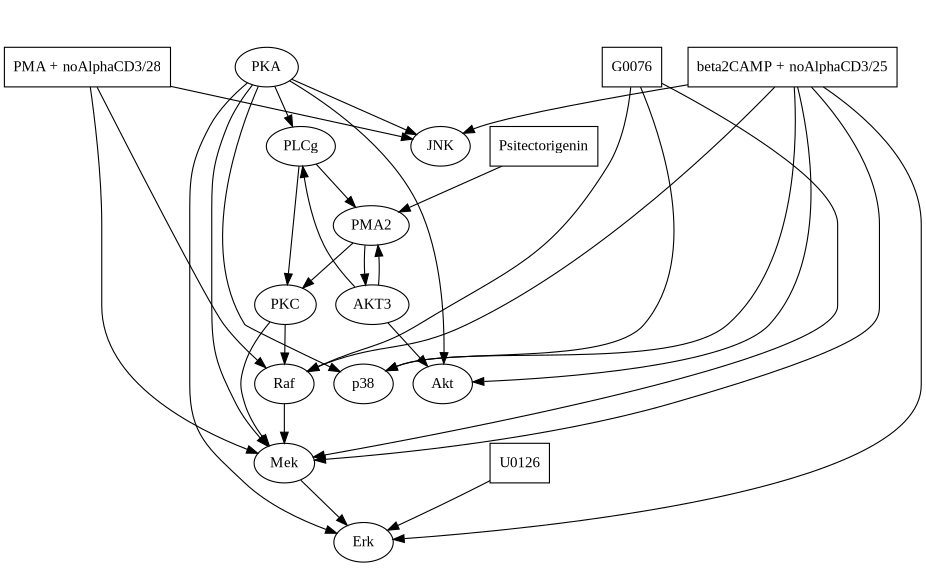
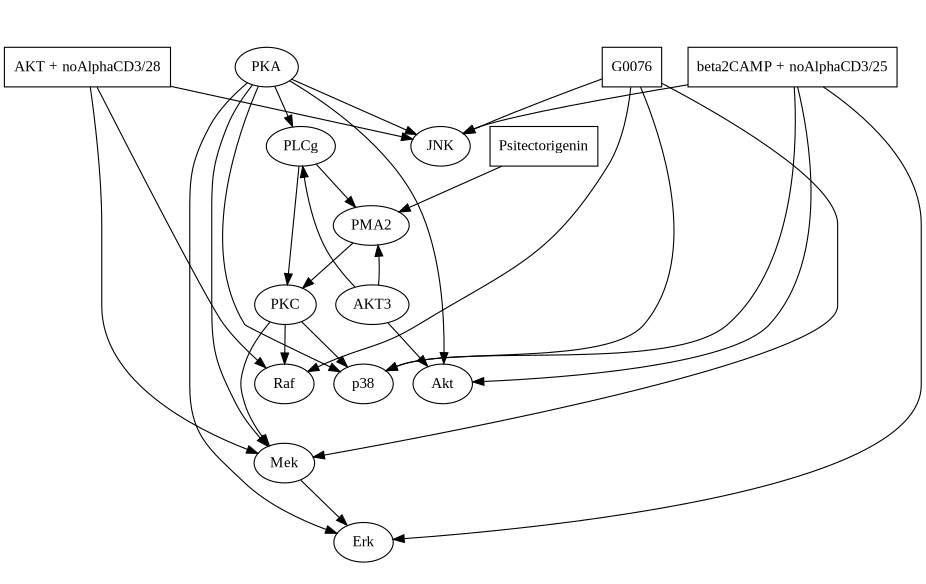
node "PMA + noAlphaCD3/28": label "PMA + noAlphaCD3/28" -> "AKT + noAlphaCD3/28"
edge "G0076" -> "JNK": added
edge "PMA2" -> "AKT3": removed
edge "beta2CAMP + noAlphaCD3/25" -> "Raf": removed
edge "PKC" -> "p38": added
edge "beta2CAMP + noAlphaCD3/25" -> "Mek": removed
edge "Raf" -> "Mek": removed
node "U0126": removed
